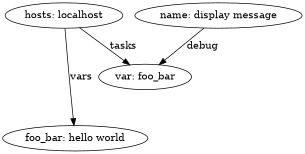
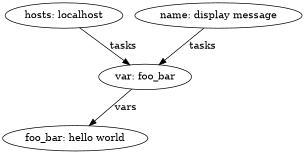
edge "name: display message" -> "var: foo_bar": label "debug" -> "tasks"
edge "hosts: localhost" -> "foo_bar: hello world": now "var: foo_bar" -> "foo_bar: hello world"
